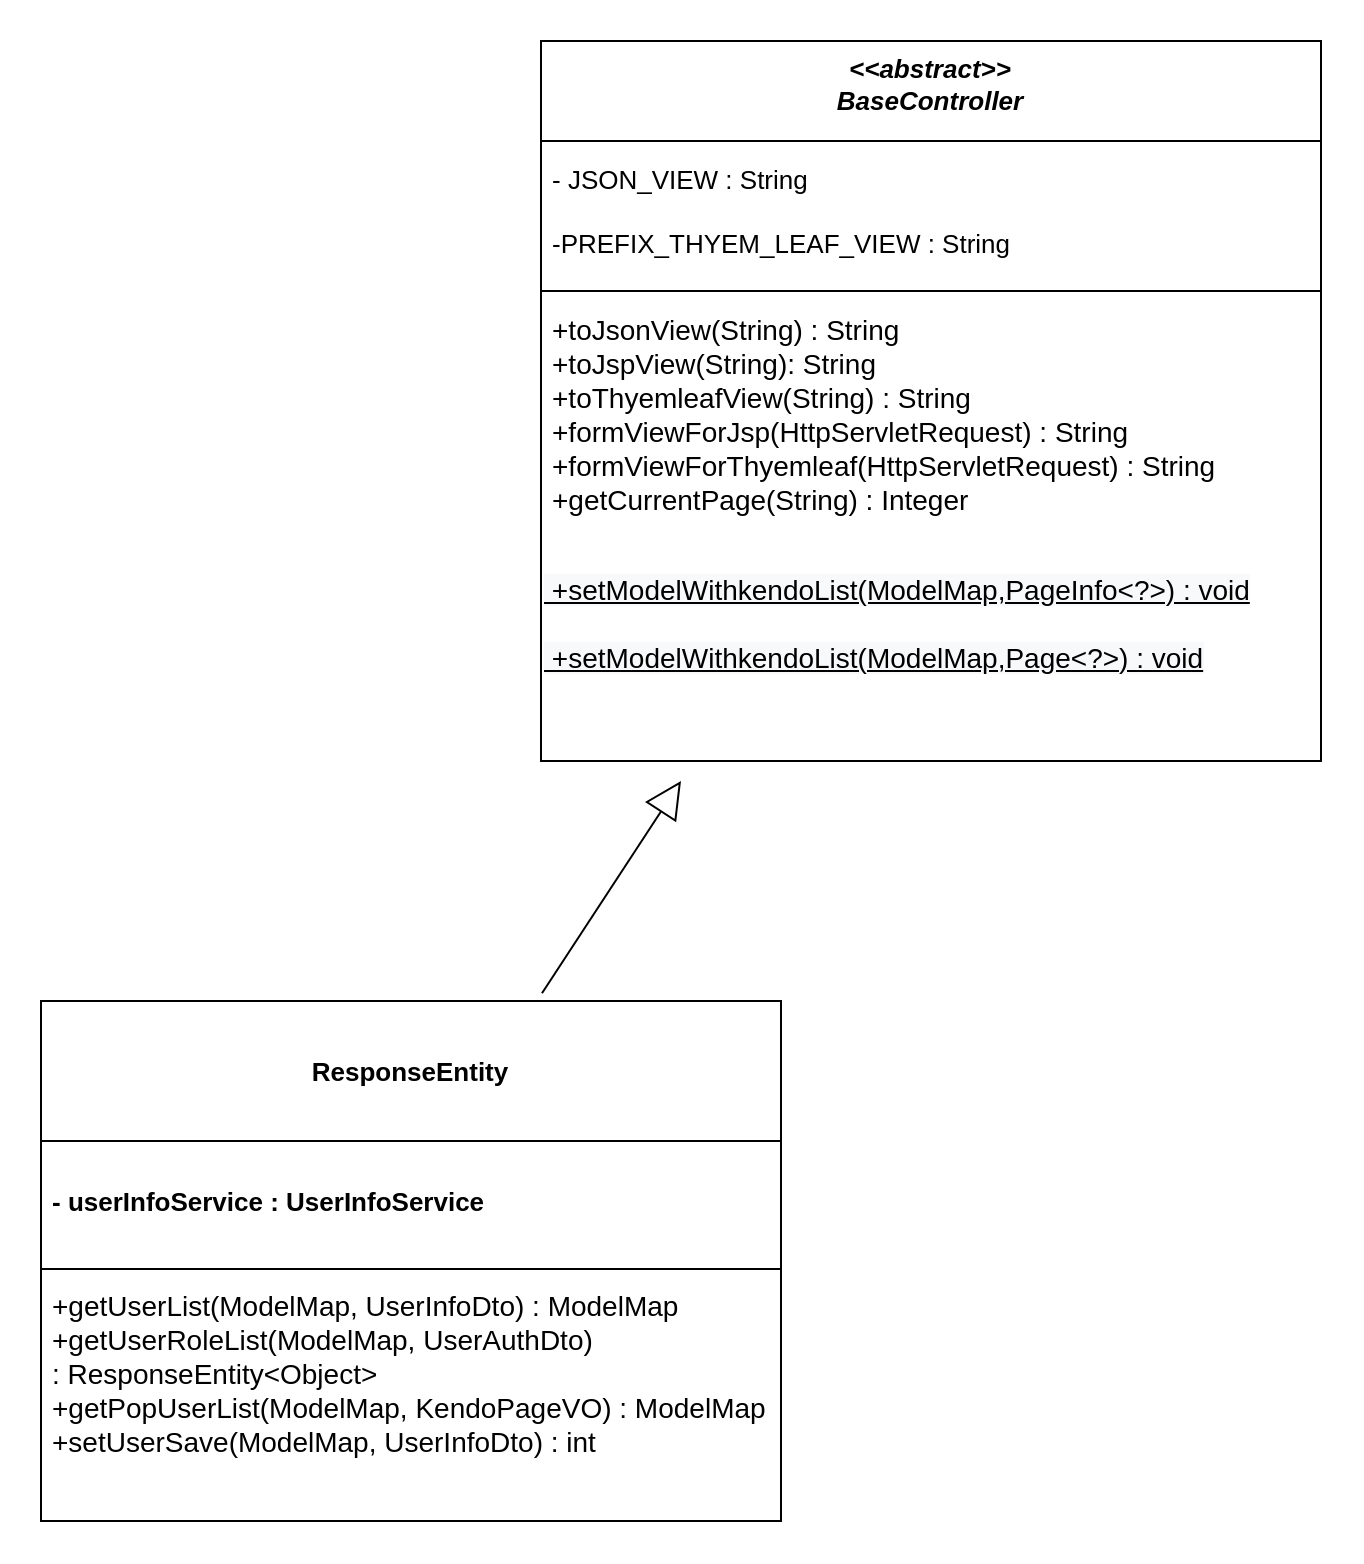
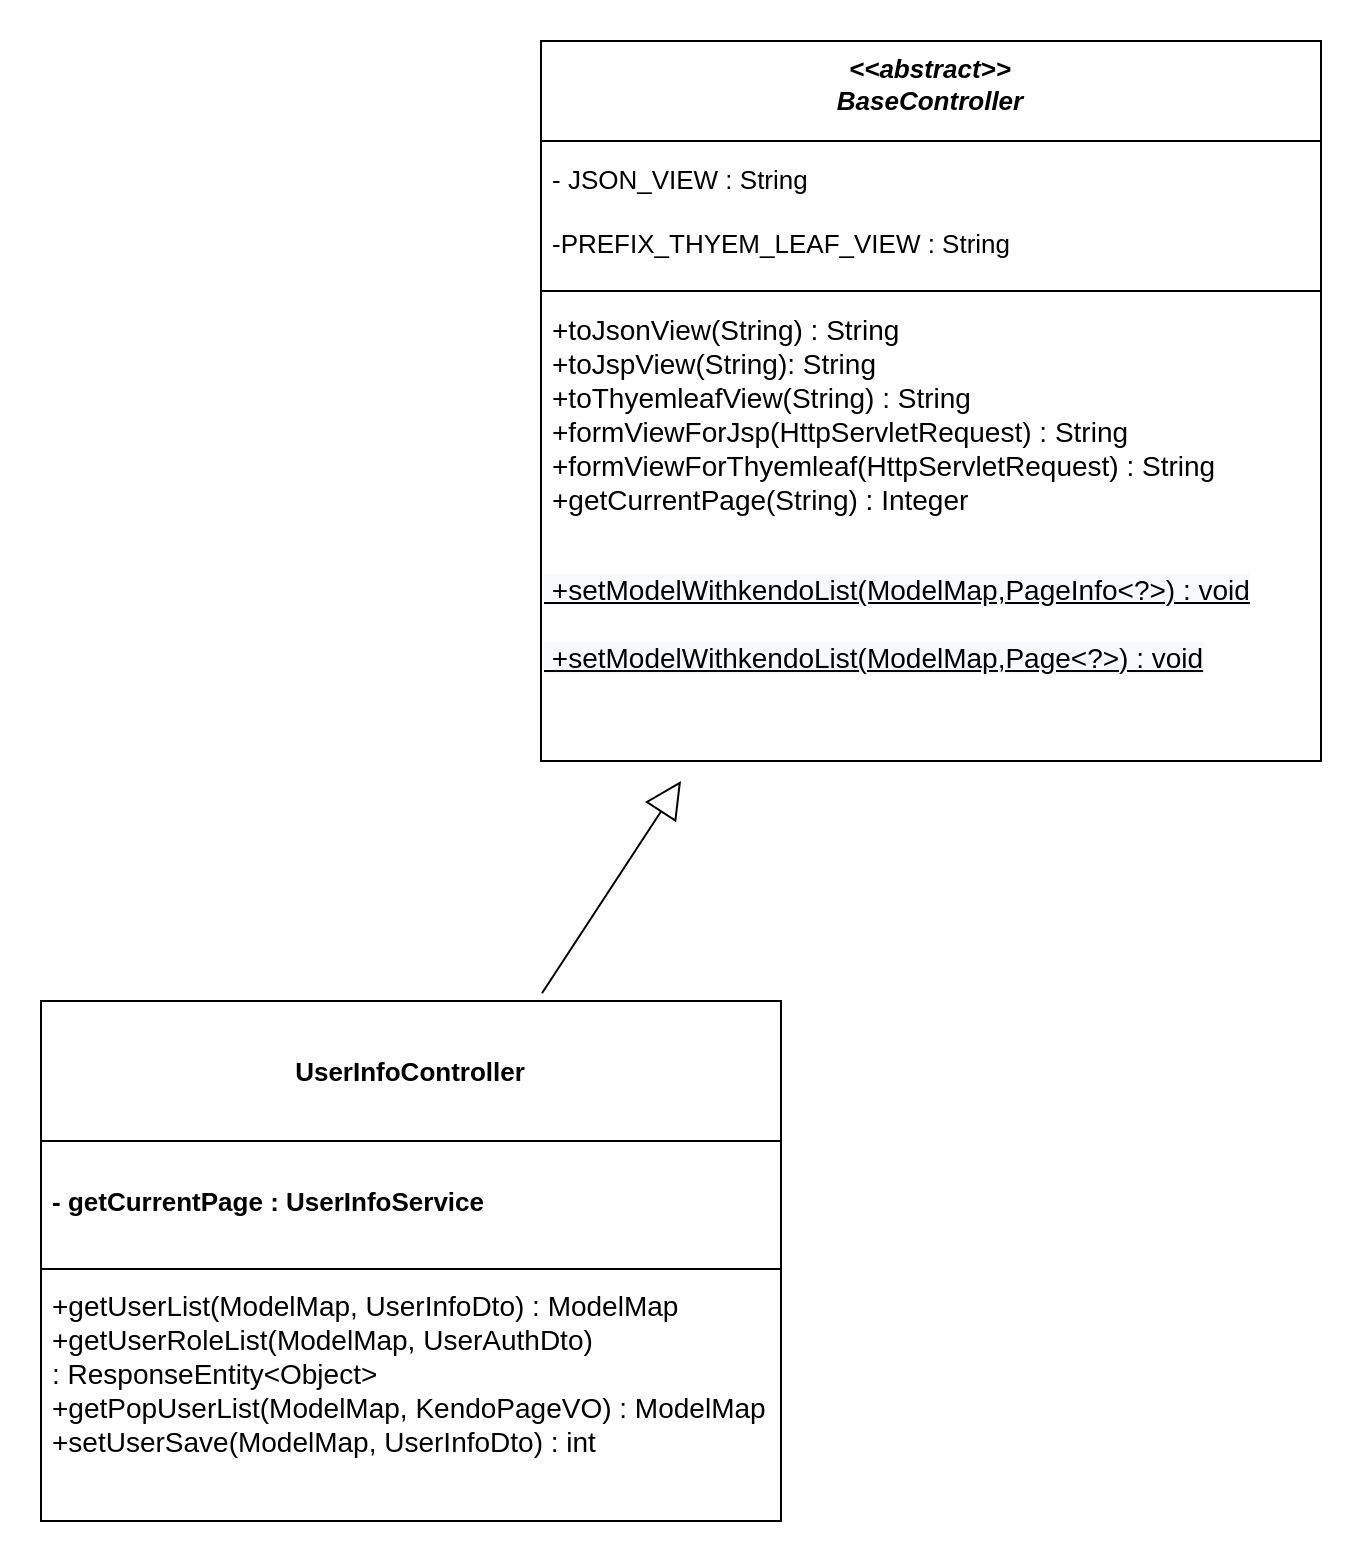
node "ResponseEntity": label "ResponseEntity" -> "UserInfoController"
node "- userInfoService : UserInfoService": label "- userInfoService : UserInfoService" -> "- getCurrentPage : UserInfoService"
